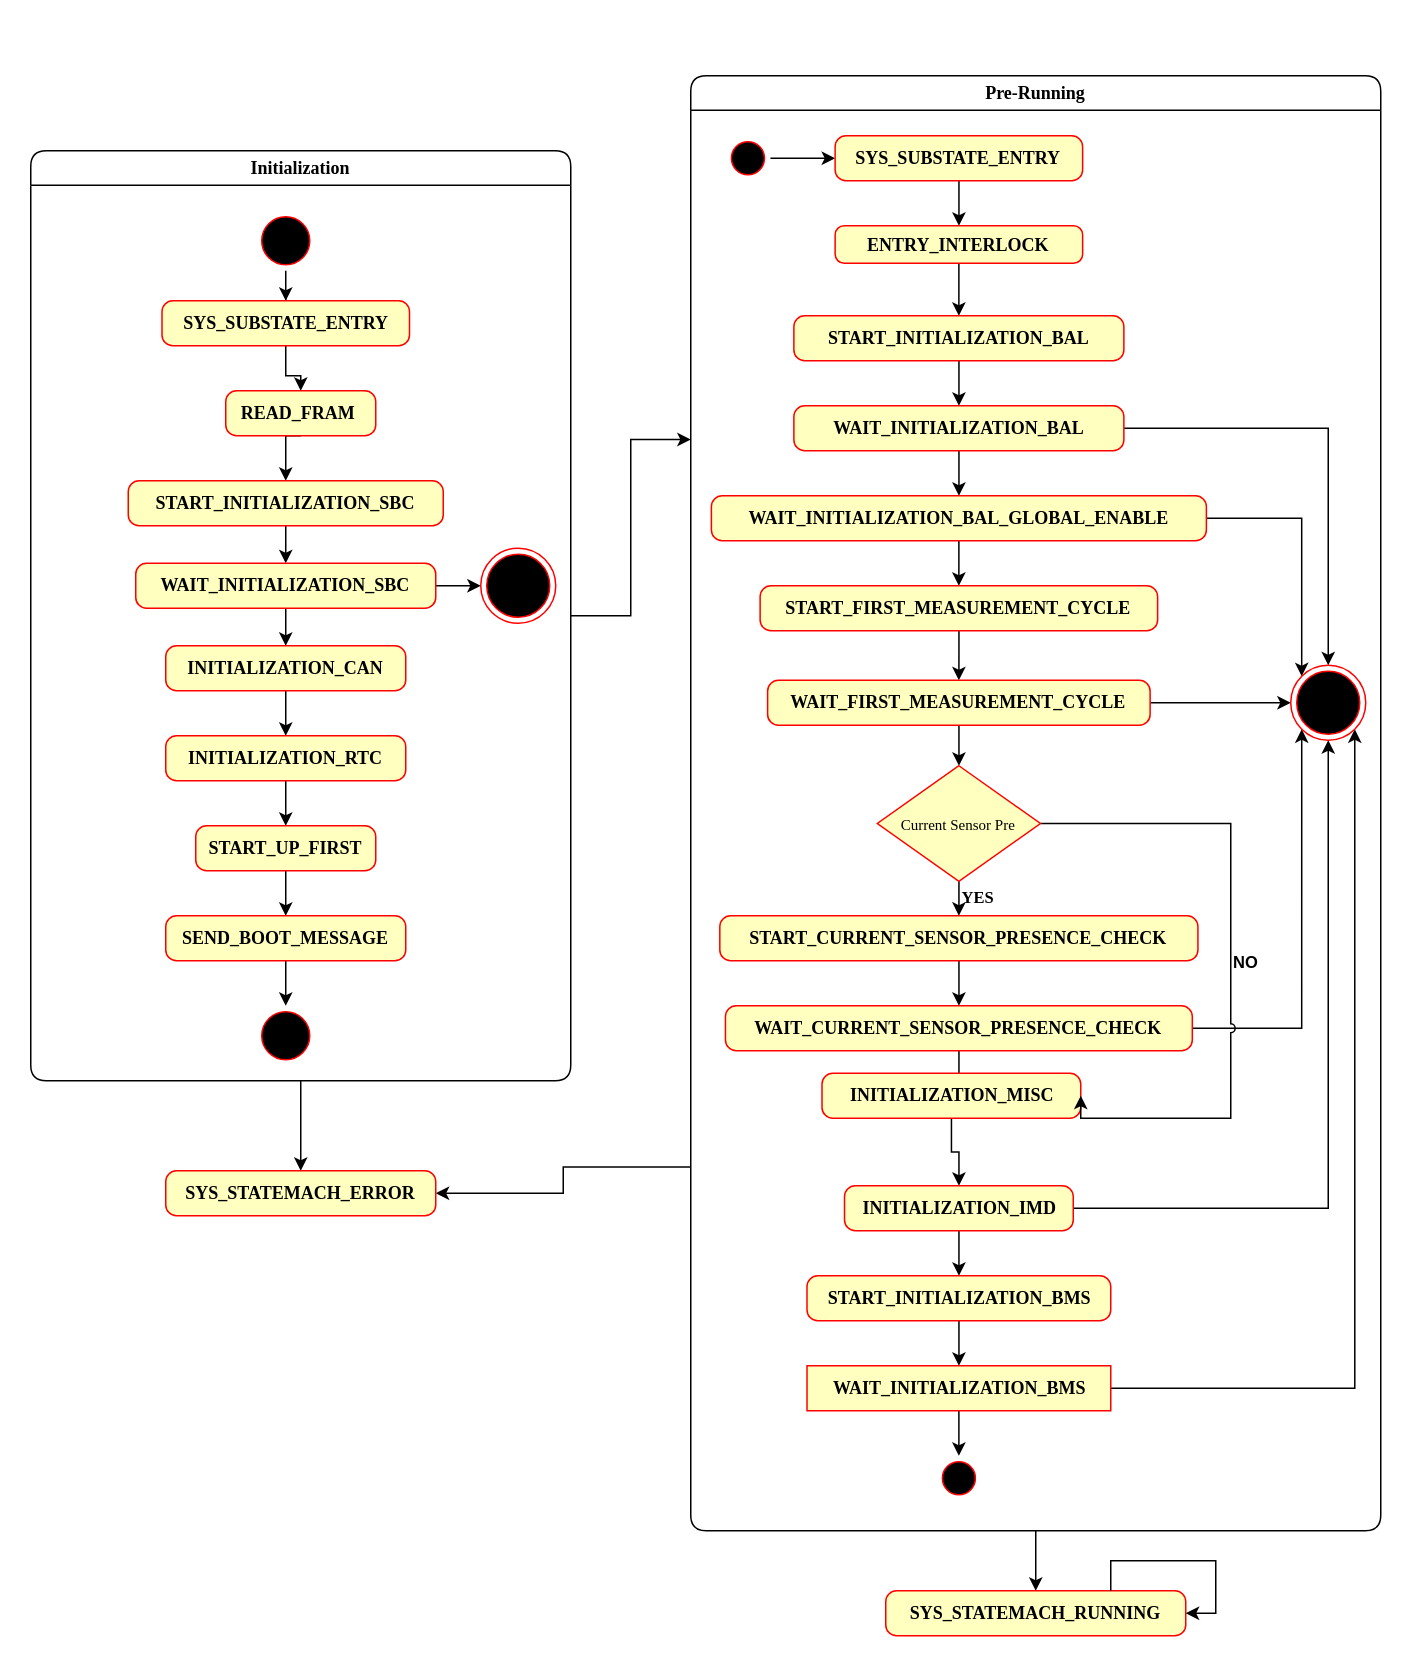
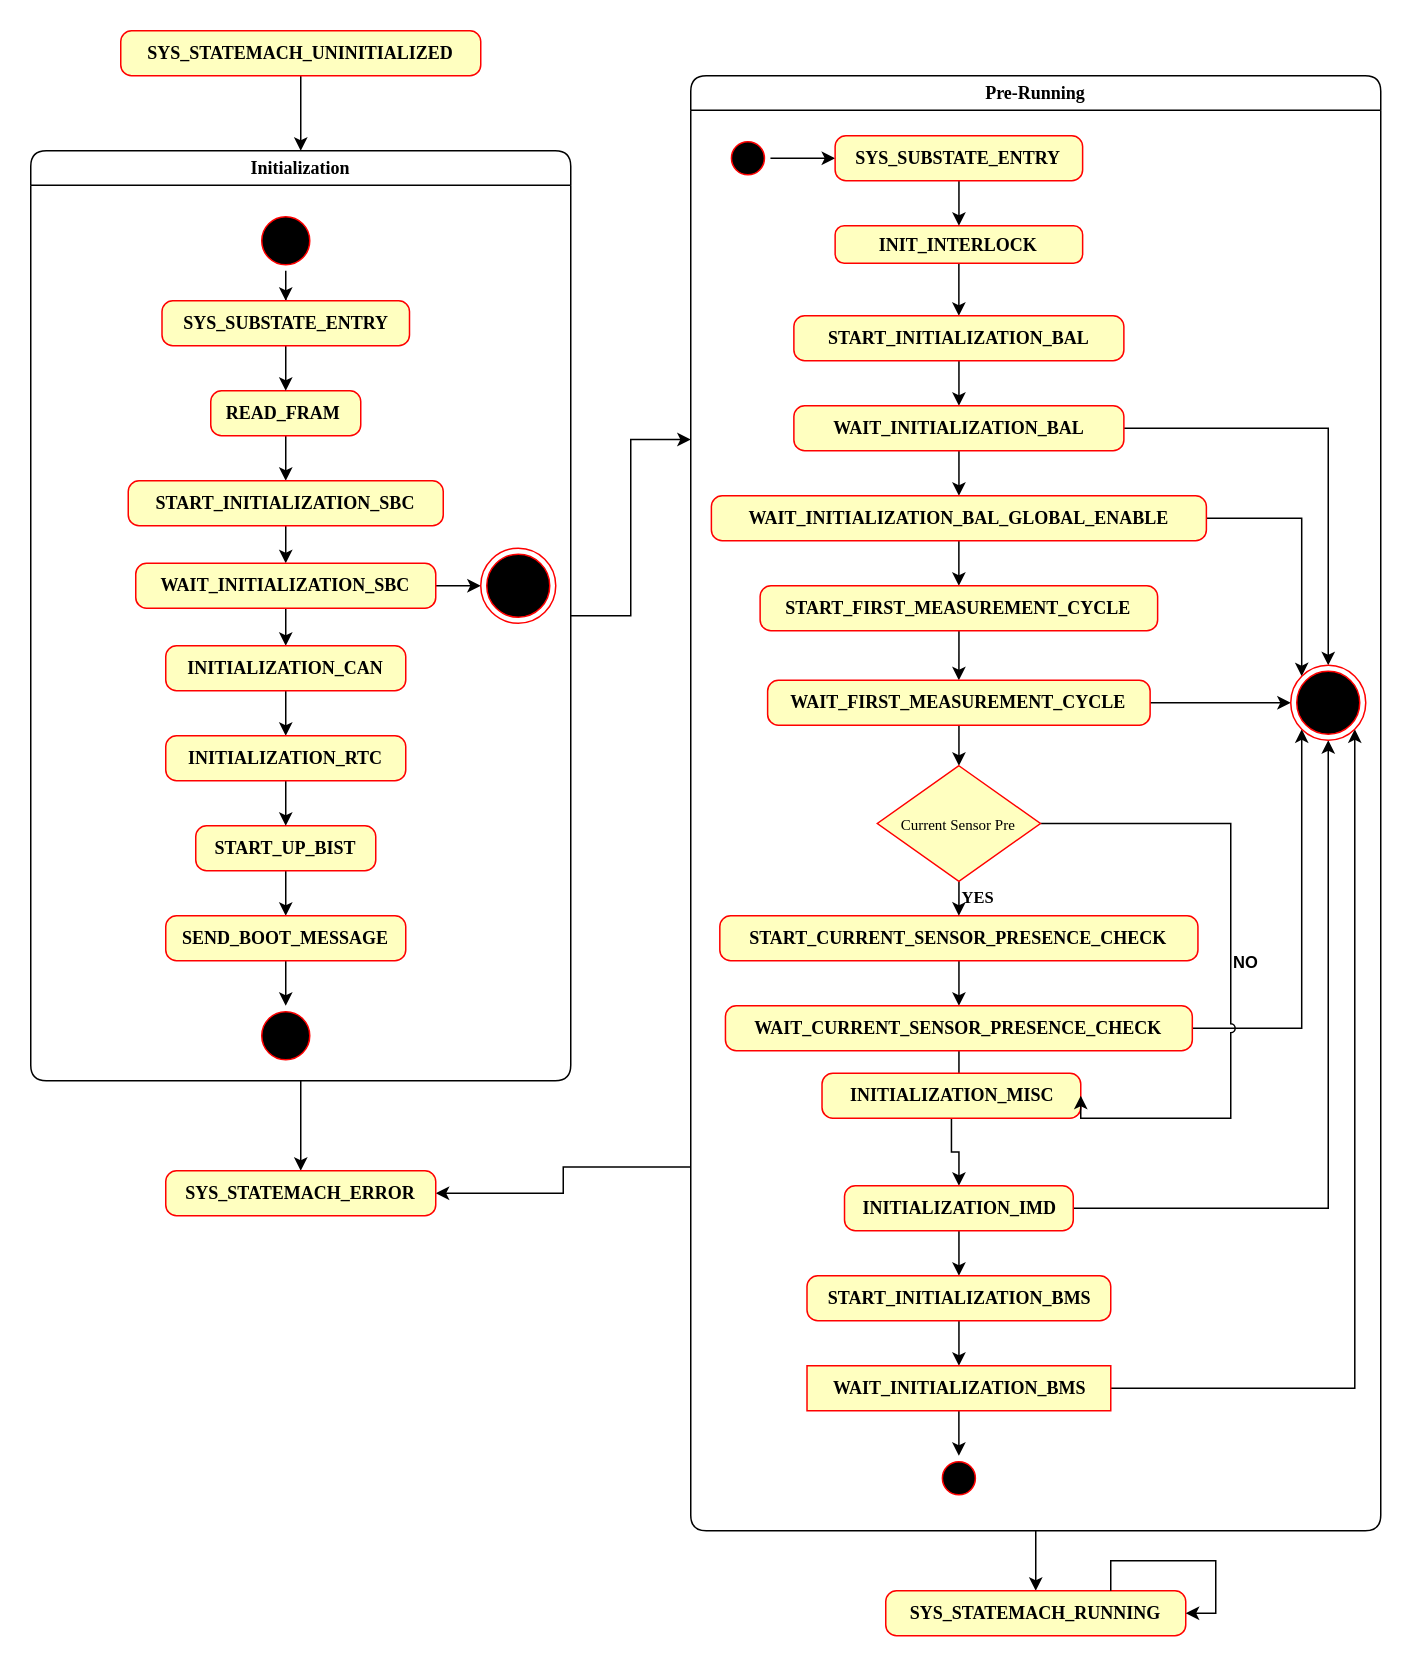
node "SYS_STATEMACH_UNINITIALIZED": added
edge "SYS_STATEMACH_UNINITIALIZED" -> "Initialization": added
node "ENTRY_INTERLOCK": label "ENTRY_INTERLOCK" -> "INIT_INTERLOCK"
node "READ_FRAM": moved (301, 413) -> (286, 413)
node "START_UP_FIRST": label "START_UP_FIRST" -> "START_UP_BIST"
